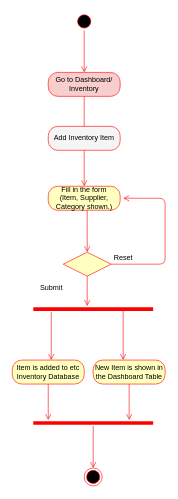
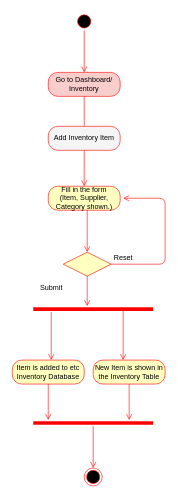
node "New Item is shown in the Dashboard Table": label "New Item is shown in the Dashboard Table" -> "New Item is shown in the Inventory Table"
